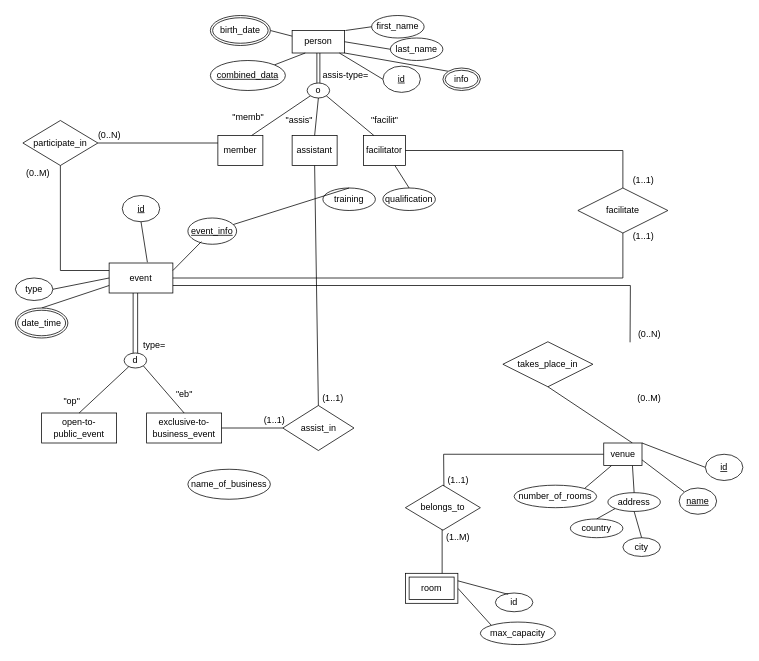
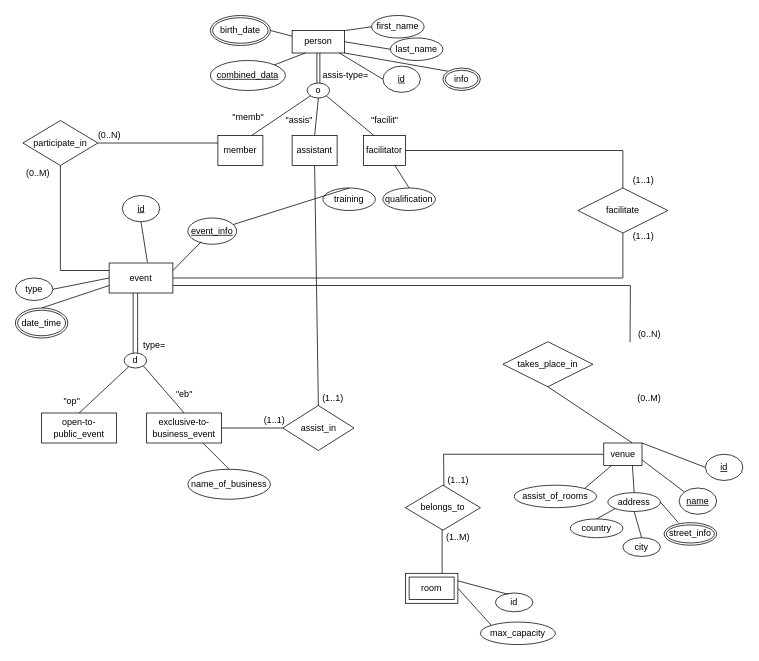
edge "exclusive-to-business_event" -- "name_of_business": added
node "number_of_rooms": label "number_of_rooms" -> "assist_of_rooms"
edge "address" -- "street_info": added
node "street_info": added
